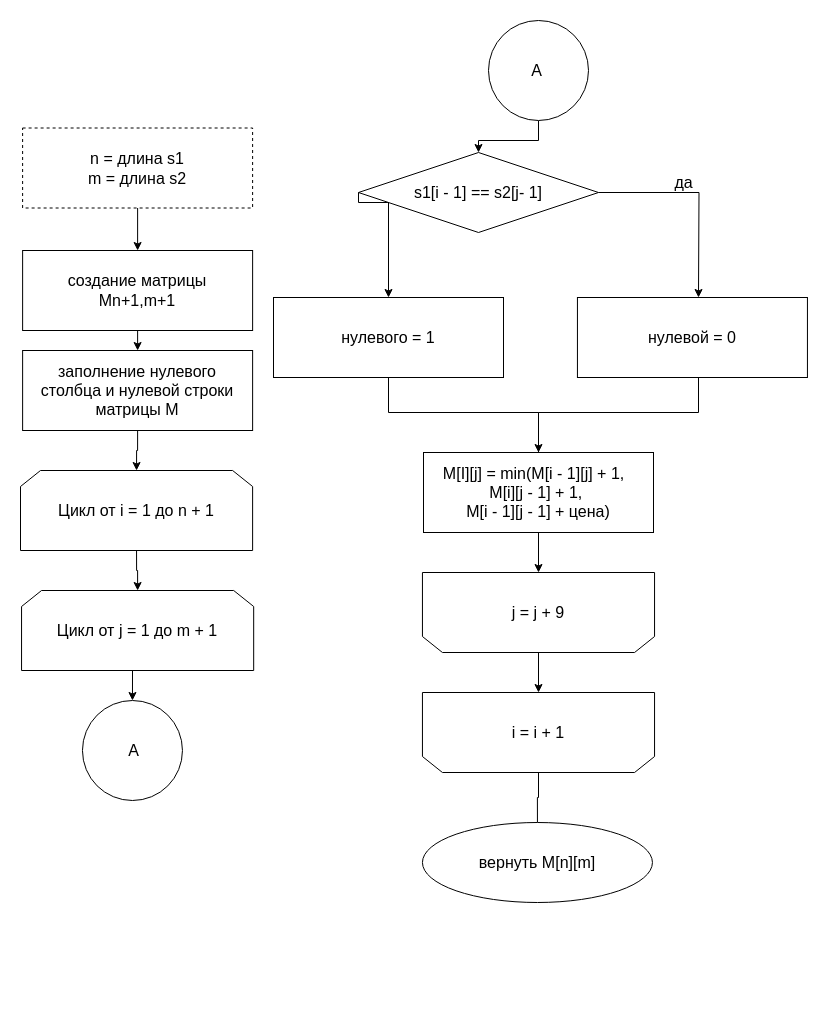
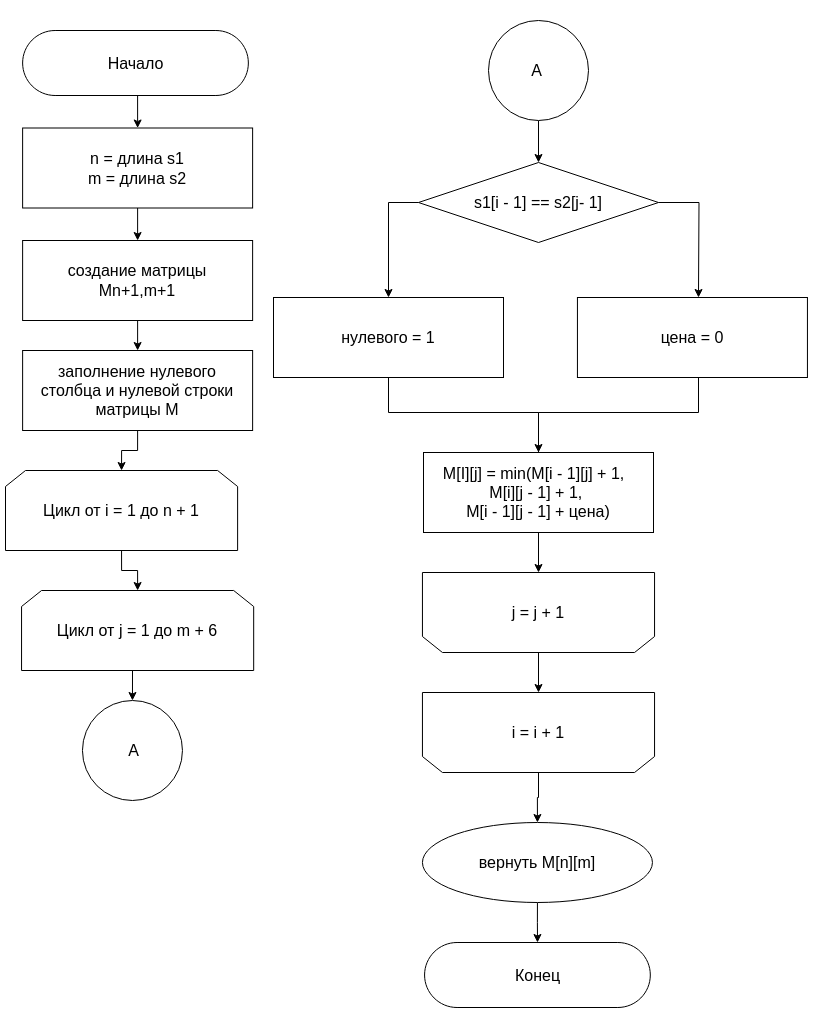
node "Начало": added
edge "Начало" -> "n = длина s1 m = длина s2": added
node "n = длина s1 m = длина s2": style dashed -> solid
node "да": removed
node "s1[i - 1] == s2[j- 1]": moved (479, 193) -> (539, 203)
node "создание матрицы Mn+1,m+1": moved (138, 291) -> (138, 281)
node "нулевой = 0": label "нулевой = 0" -> "цена = 0"
node "Цикл от i = 1 до n + 1": moved (137, 511) -> (122, 511)
node "j = j + 9": label "j = j + 9" -> "j = j + 1"
node "Цикл от j = 1 до m + 1": label "Цикл от j = 1 до m + 1" -> "Цикл от j = 1 до m + 6"
edge "i = i + 1" -- "вернуть M[n][m]": arrowhead none -> classic
edge "вернуть M[n][m]" -> "Конец": added
node "Конец": added
